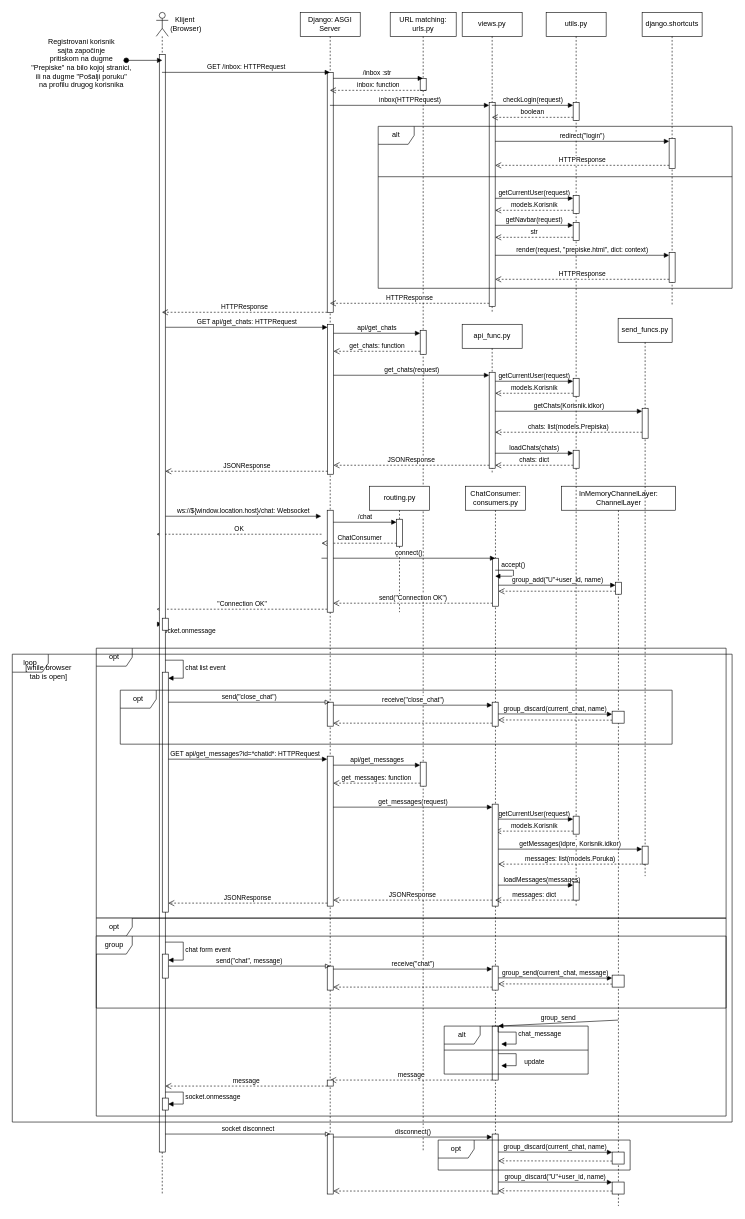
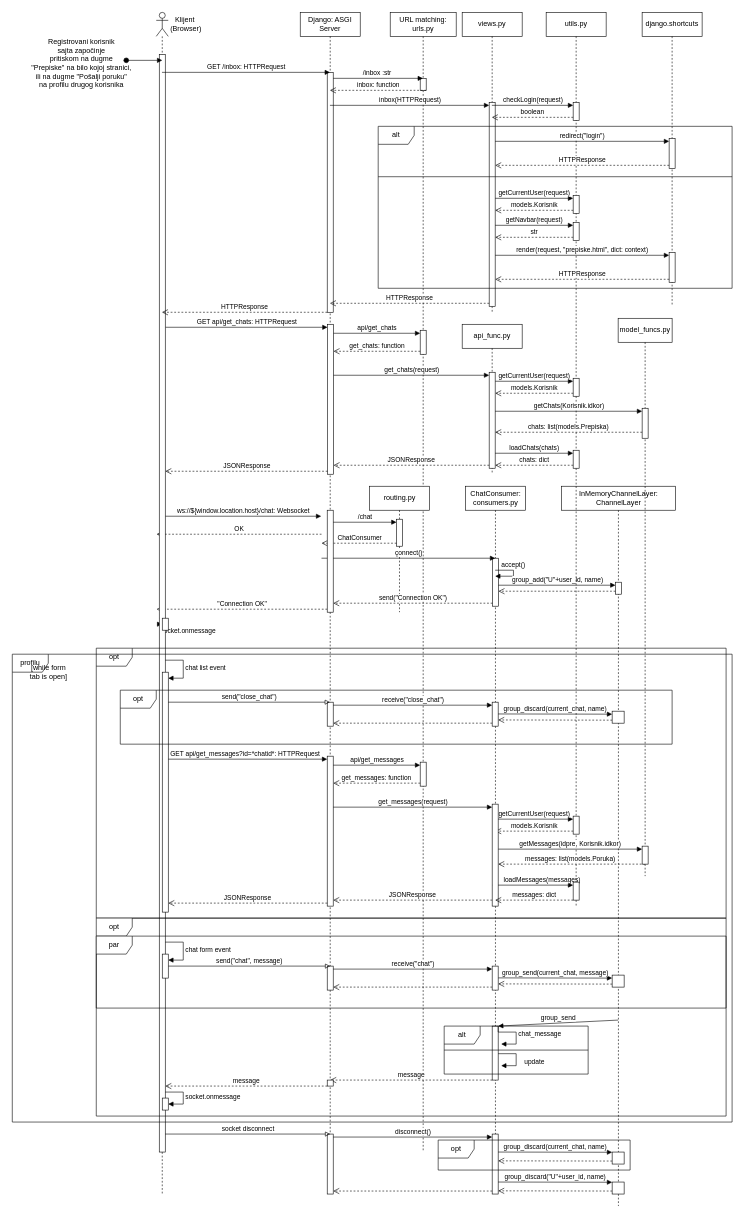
node "send_funcs.py": label "send_funcs.py" -> "model_funcs.py"
node "loop": label "loop" -> "profilu"
node "[while browser tab is open]": label "[while browser tab is open]" -> "[while form tab is open]"
node "group": label "group" -> "par"
